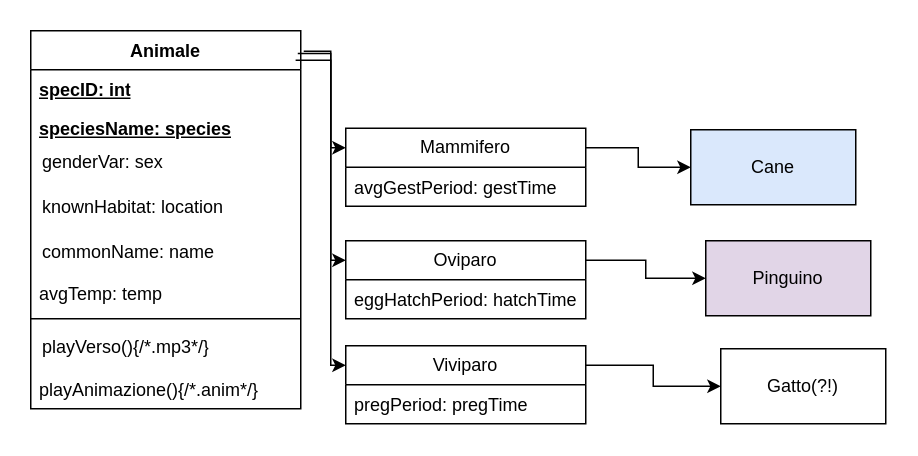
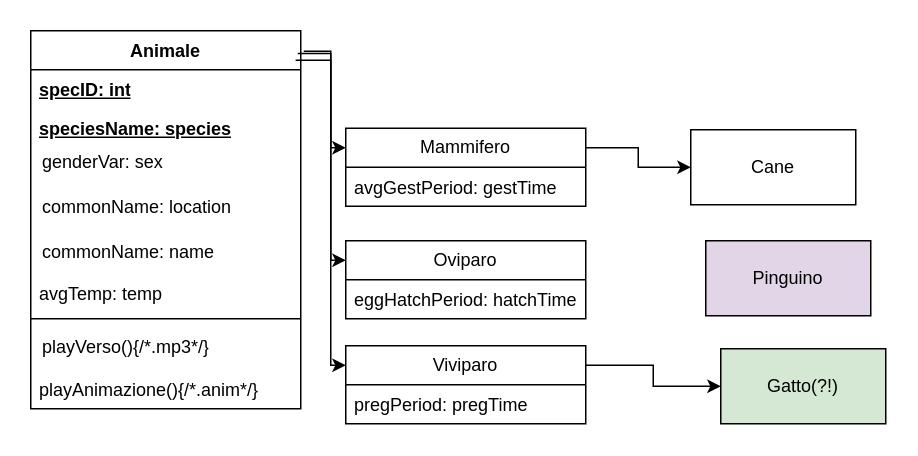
node "Cane": fillcolor #dae8fc -> #ffffff
node "knownHabitat: location": label "knownHabitat: location" -> "commonName: location"
edge "Oviparo" -> "Pinguino": removed
node "Gatto(?!)": fillcolor #ffffff -> #d5e8d4
